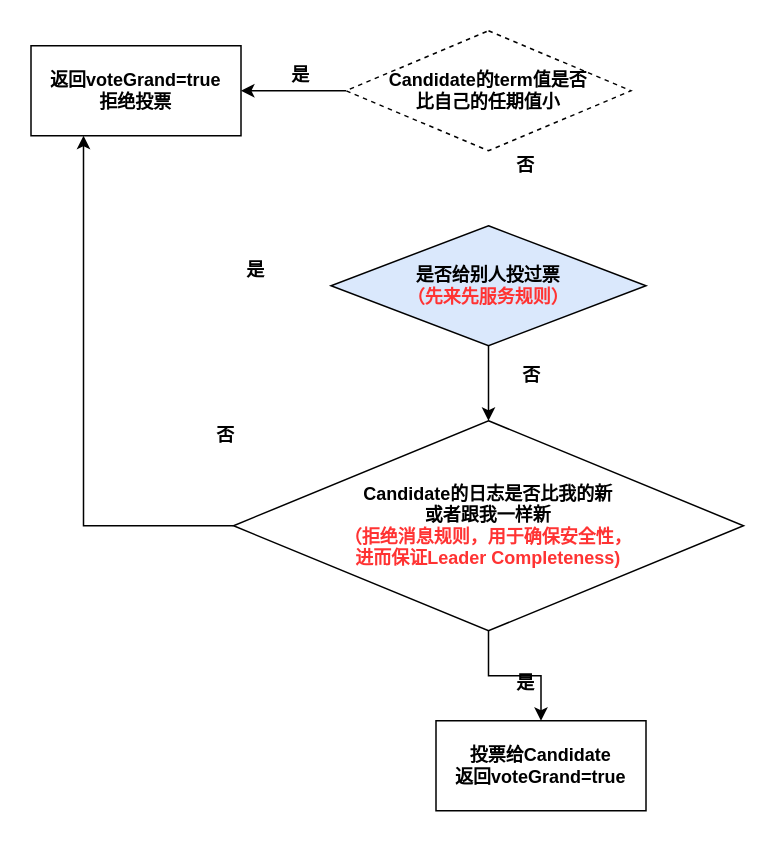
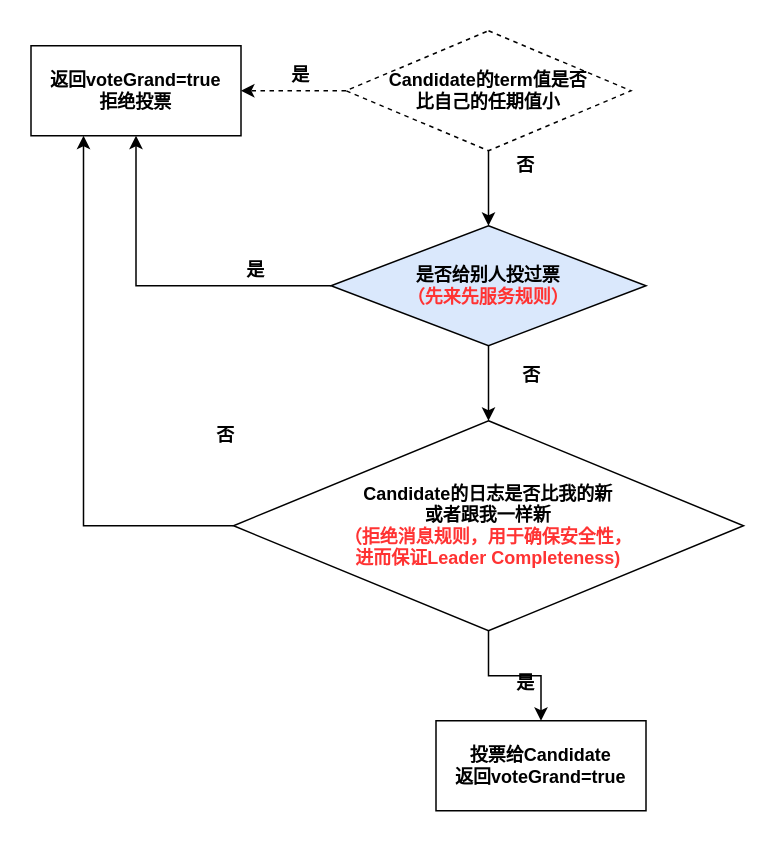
edge "Candidate的term值是否 比自己的任期值小" -> "返回voteGrand=true 拒绝投票": style solid -> dashed
edge "Candidate的term值是否 比自己的任期值小" -> "是否给别人投过票 （先来先服务规则）": added
edge "是否给别人投过票 （先来先服务规则）" -> "返回voteGrand=true 拒绝投票": added
